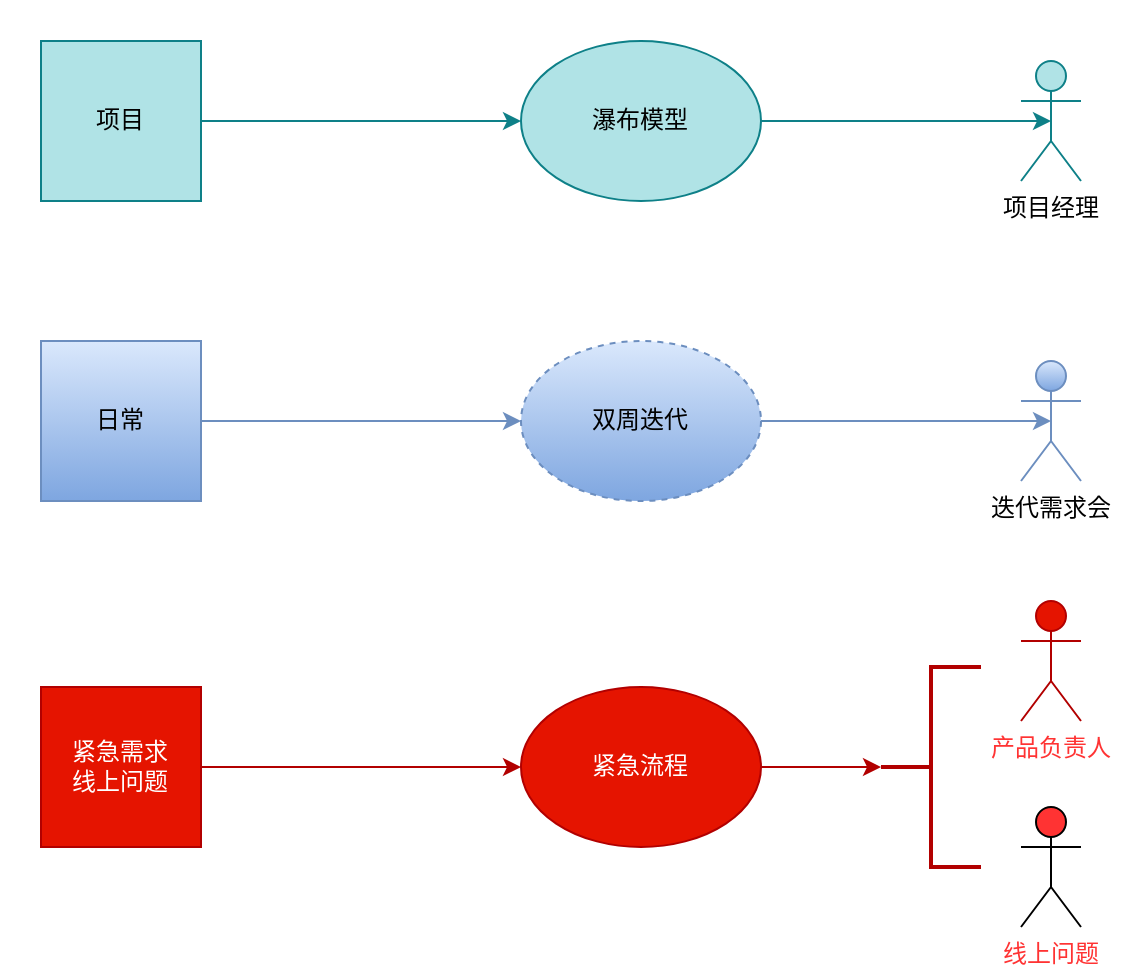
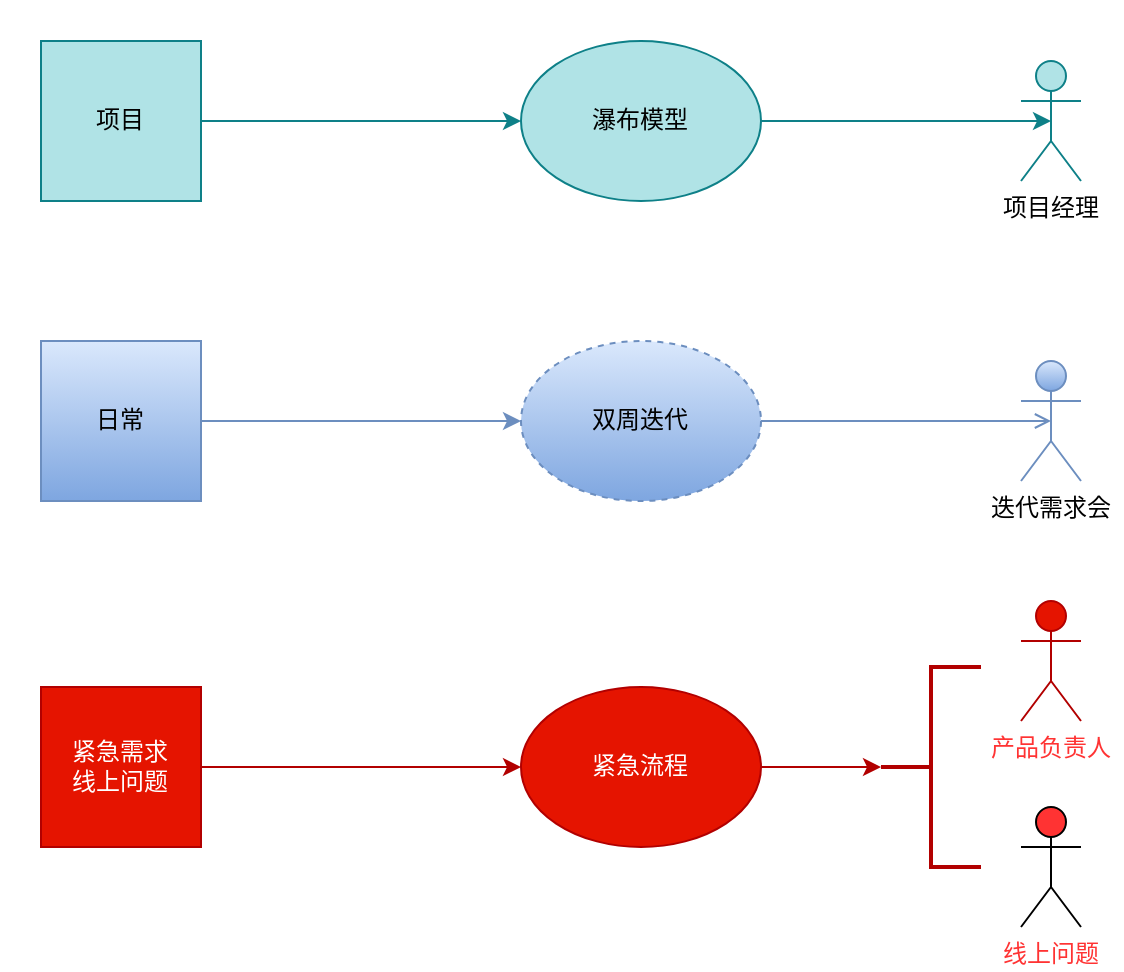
edge "双周迭代" -> "迭代需求会": arrowhead classic -> open
